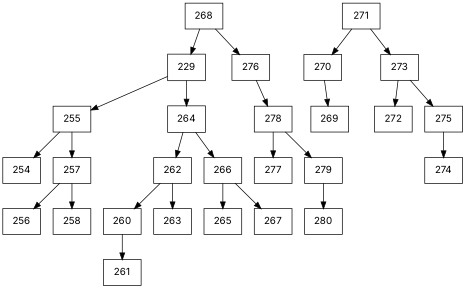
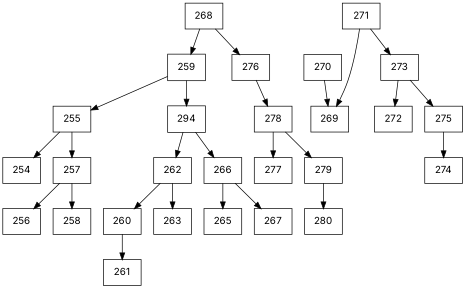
edge "271" -> "270": now "271" -> "269"
node "229": label "229" -> "259"
node "264": label "264" -> "294"
